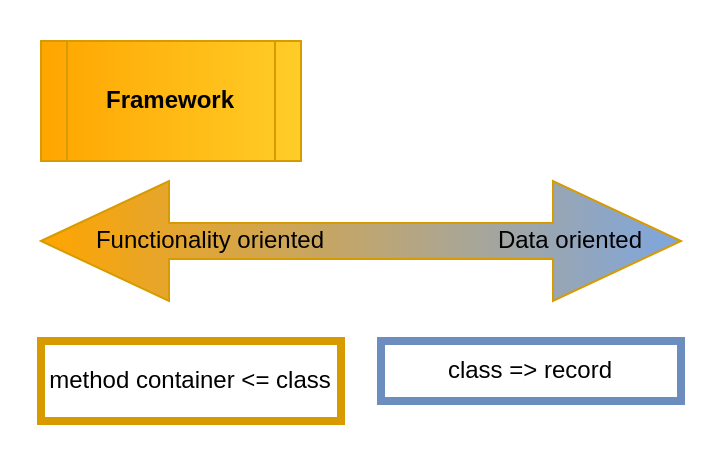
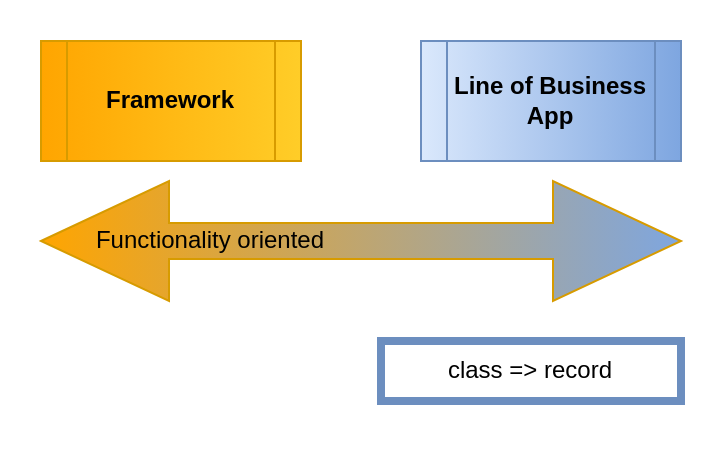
node "Line of Business App": added
node "Data oriented": removed
node "method container <= class": removed
